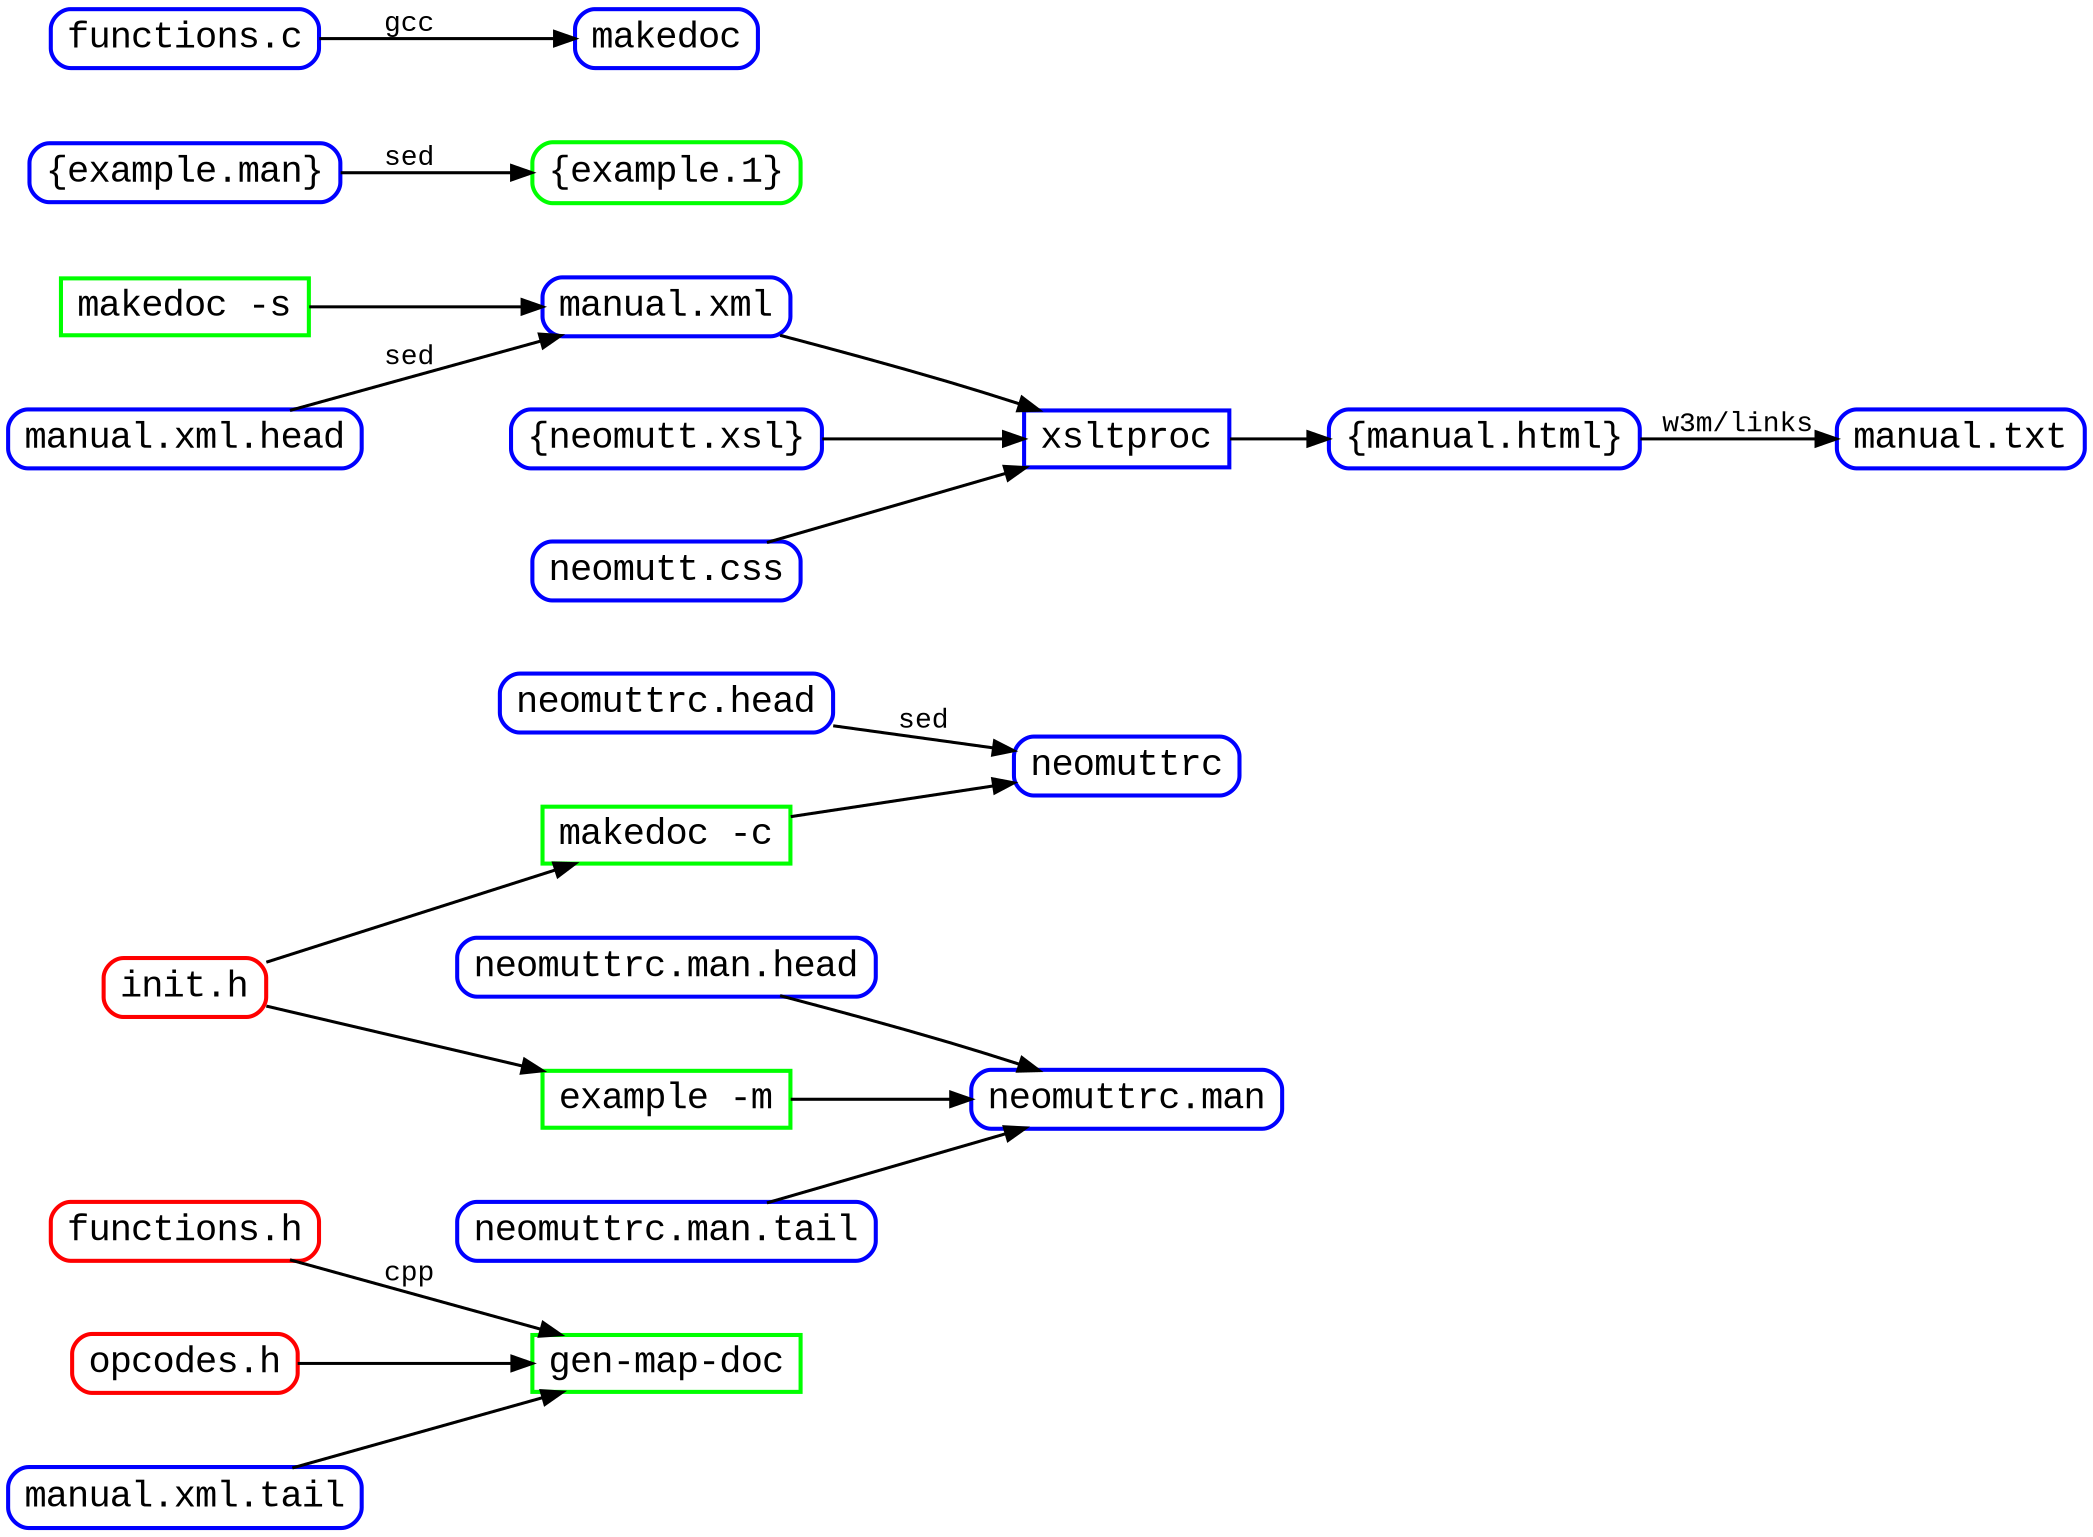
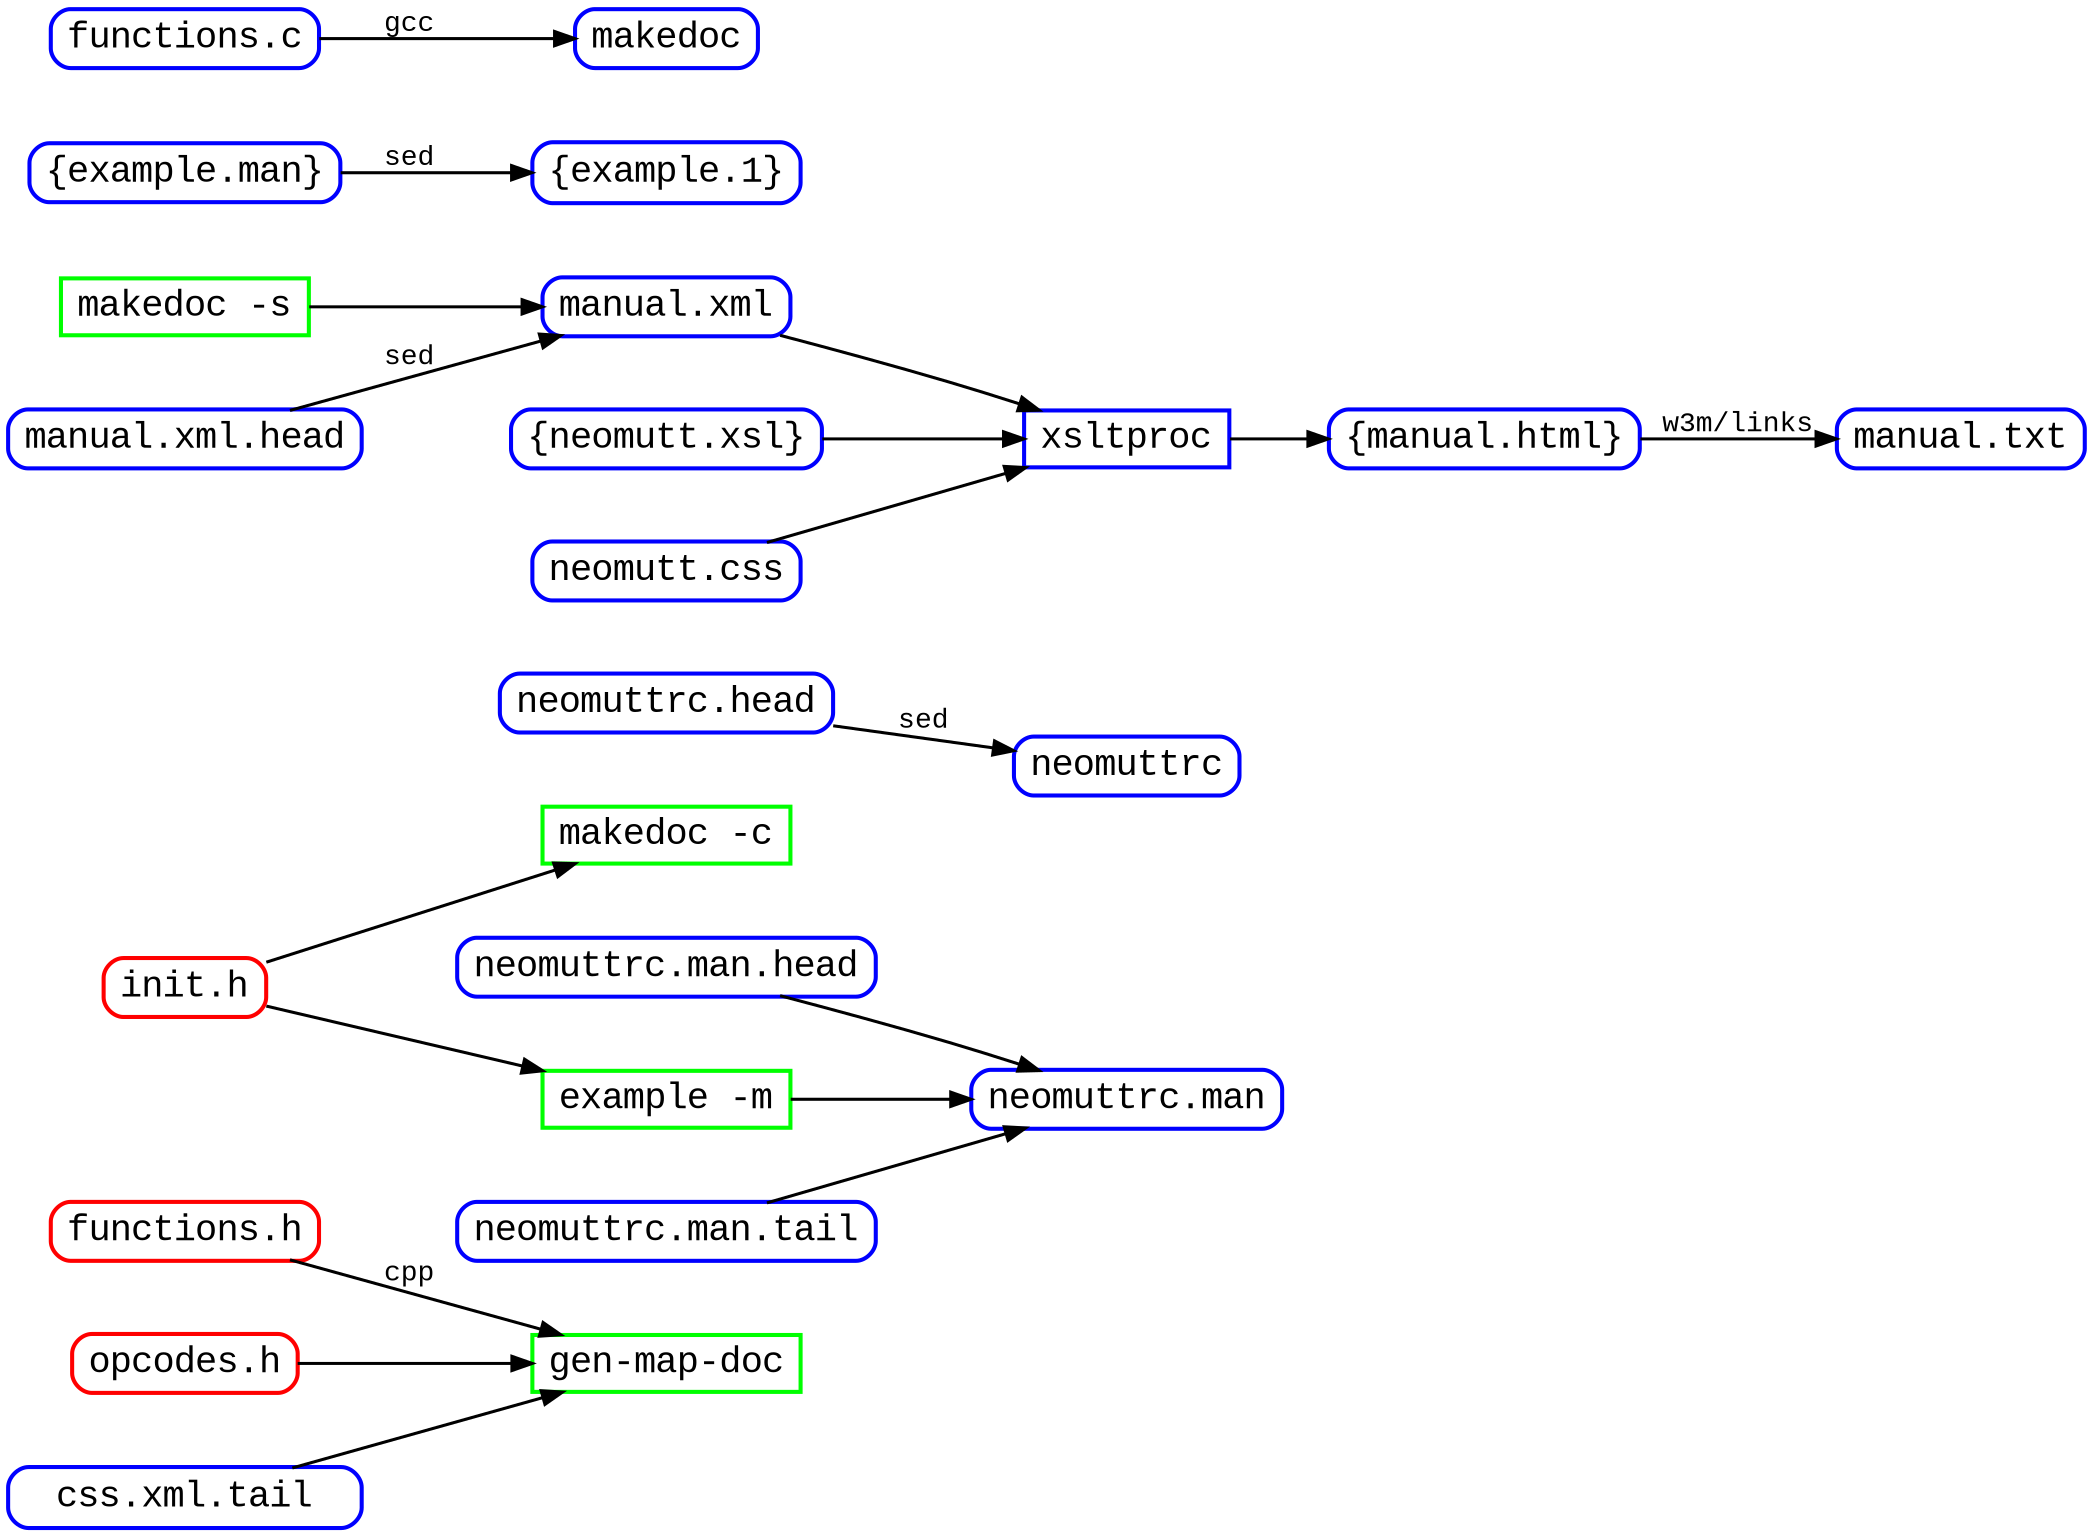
node "{example.1}": color green -> blue
edge "makedoc -c" -> "neomuttrc": removed
node "manual.xml.tail": label "manual.xml.tail" -> "css.xml.tail"
